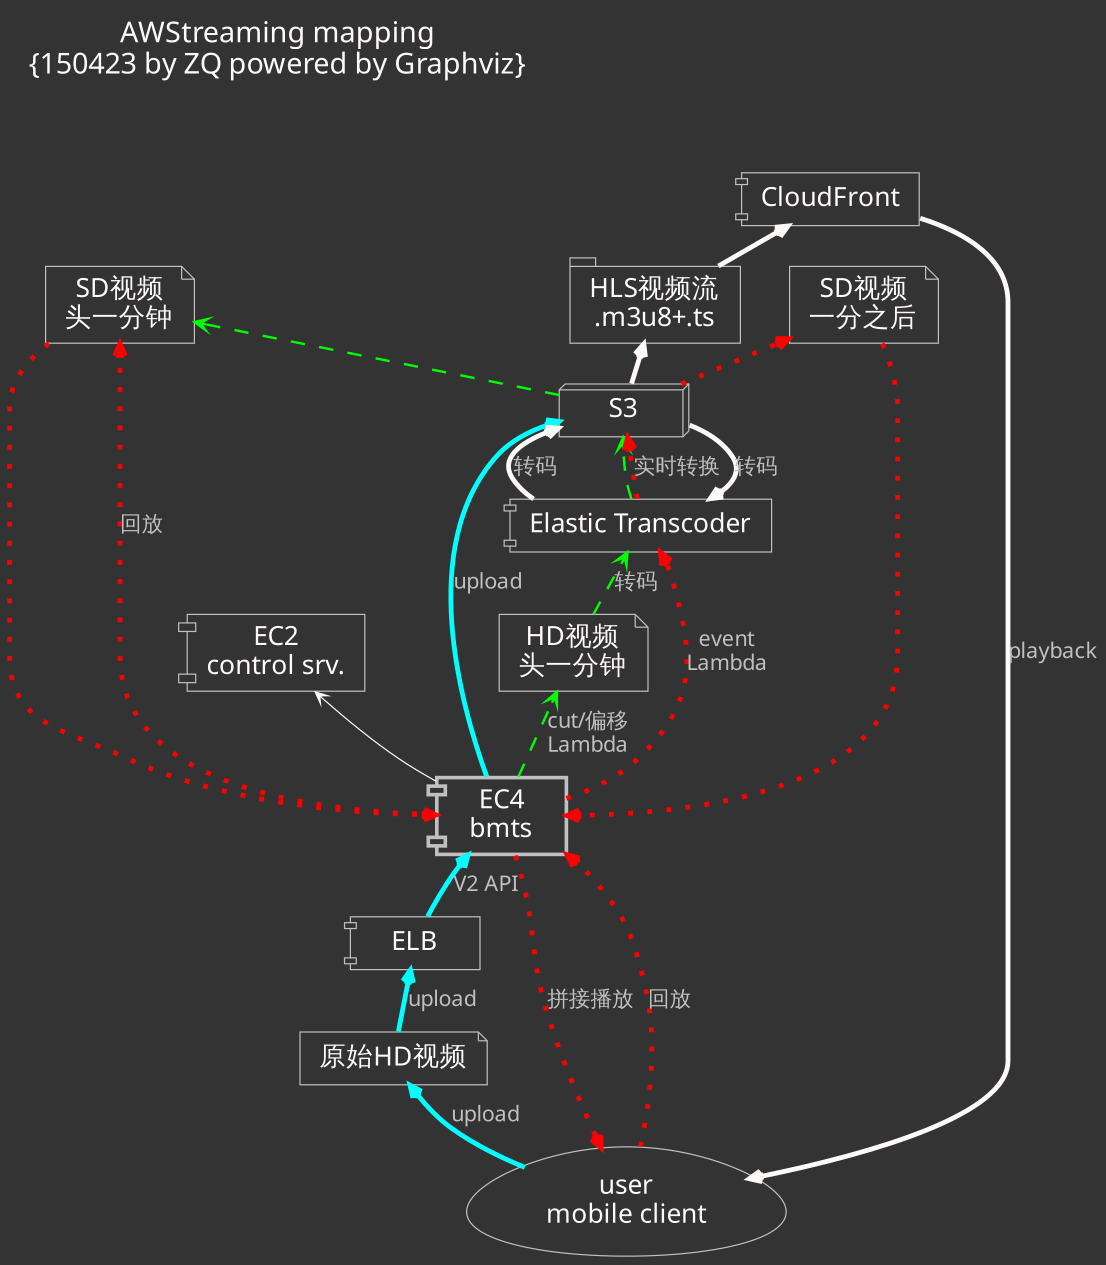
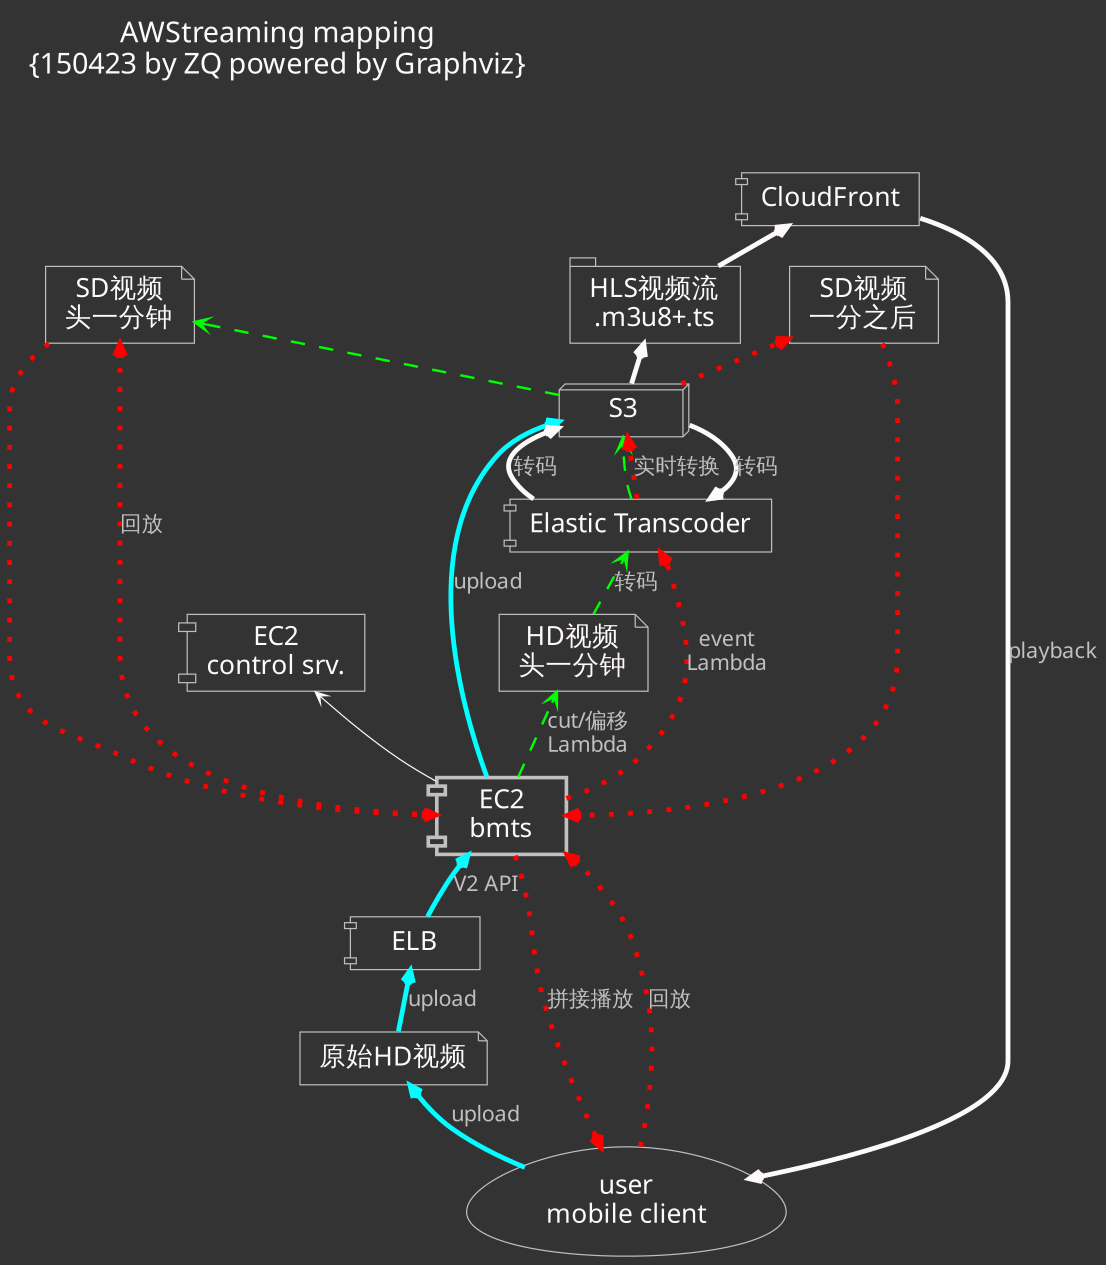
node "EC4 bmts": label "EC4 bmts" -> "EC2 bmts"
